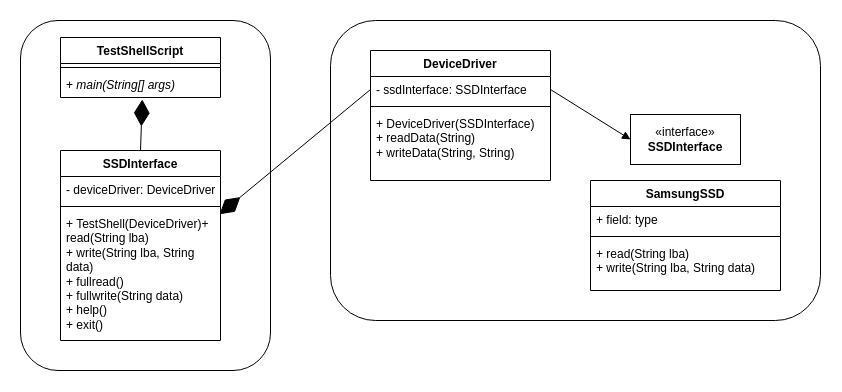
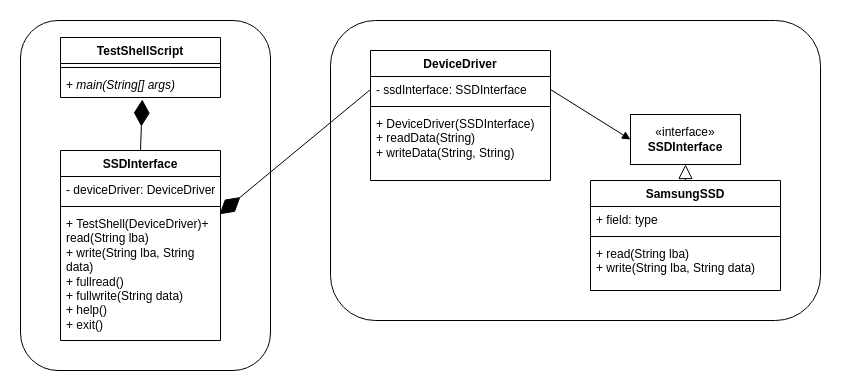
edge "SamsungSSD" -> "«interface» SSDInterface": added
